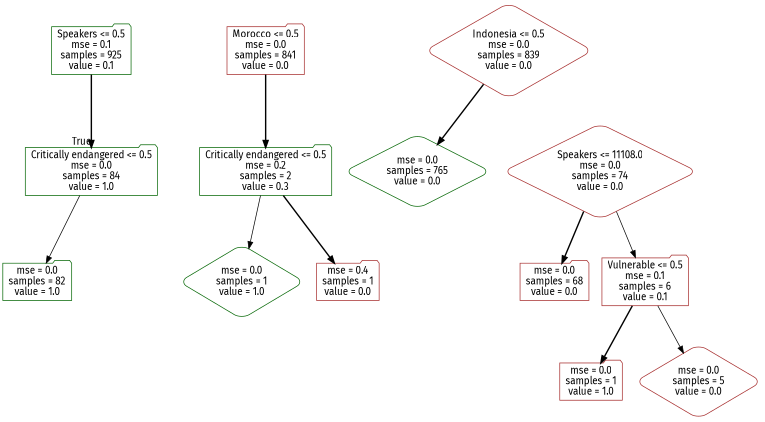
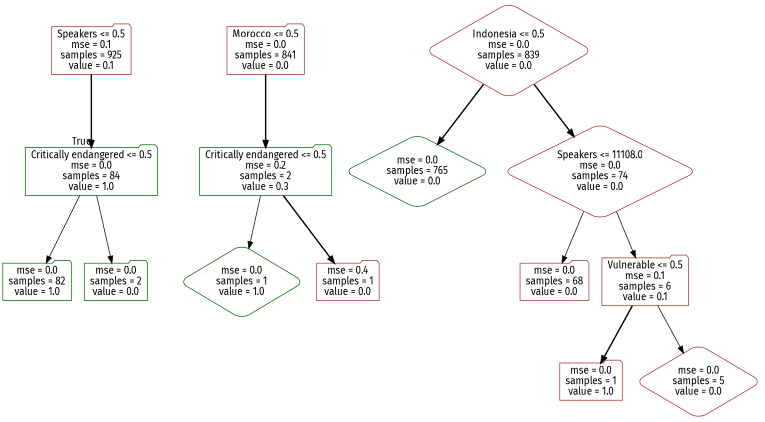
node "Speakers <= 0.5 mse = 0.1 samples = 925 value = 0.1": color darkgreen -> brown
edge "Indonesia <= 0.5 mse = 0.0 samples = 839 value = 0.0" -> "Speakers <= 11108.0 mse = 0.0 samples = 74 value = 0.0": added
edge "Speakers <= 11108.0 mse = 0.0 samples = 74 value = 0.0" -> "mse = 0.0 samples = 68 value = 0.0": style bold -> solid
node "mse = 0.0 samples = 2 value = 0.0": added
